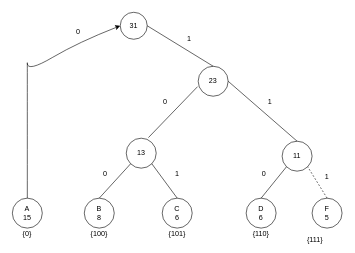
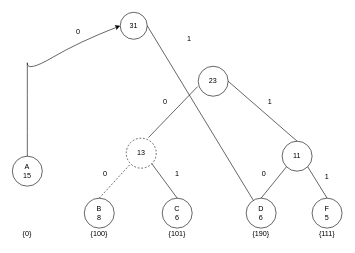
edge "31" -- "23": now "31" -- "D 6"
node "13": style solid -> dashed
edge "13" -- "B 8": style solid -> dashed
edge "11" -- "F 5": style dashed -> solid
node "A 15": moved (27, 213) -> (27, 171)
node "{110}": label "{110}" -> "{190}"
node "{111}": moved (315, 240) -> (327, 234)
